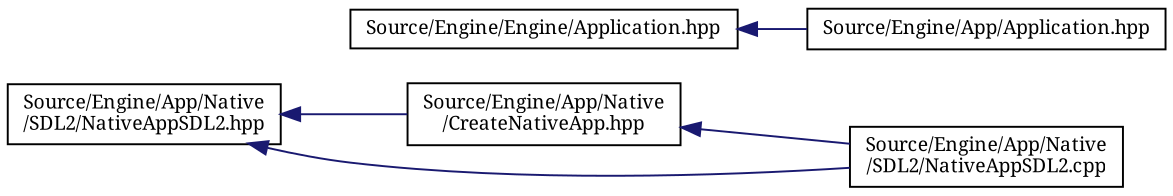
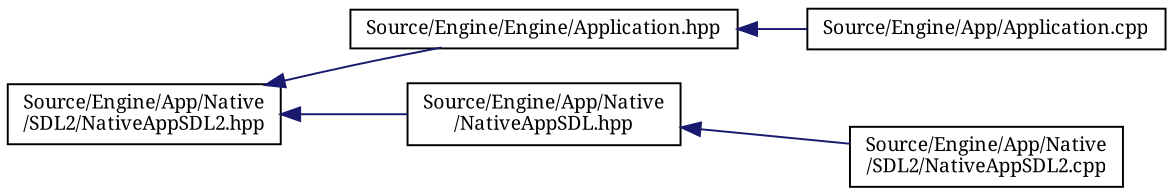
node "Source/Engine/App/Application.hpp": label "Source/Engine/App/Application.hpp" -> "Source/Engine/App/Application.cpp"
node "Source/Engine/App/Native /CreateNativeApp.hpp": label "Source/Engine/App/Native /CreateNativeApp.hpp" -> "Source/Engine/App/Native /NativeAppSDL.hpp"
edge "Source/Engine/App/Native /SDL2/NativeAppSDL2.cpp" -> "Source/Engine/App/Native /SDL2/NativeAppSDL2.hpp": now "Source/Engine/Engine/Application.hpp" -> "Source/Engine/App/Native /SDL2/NativeAppSDL2.hpp"
